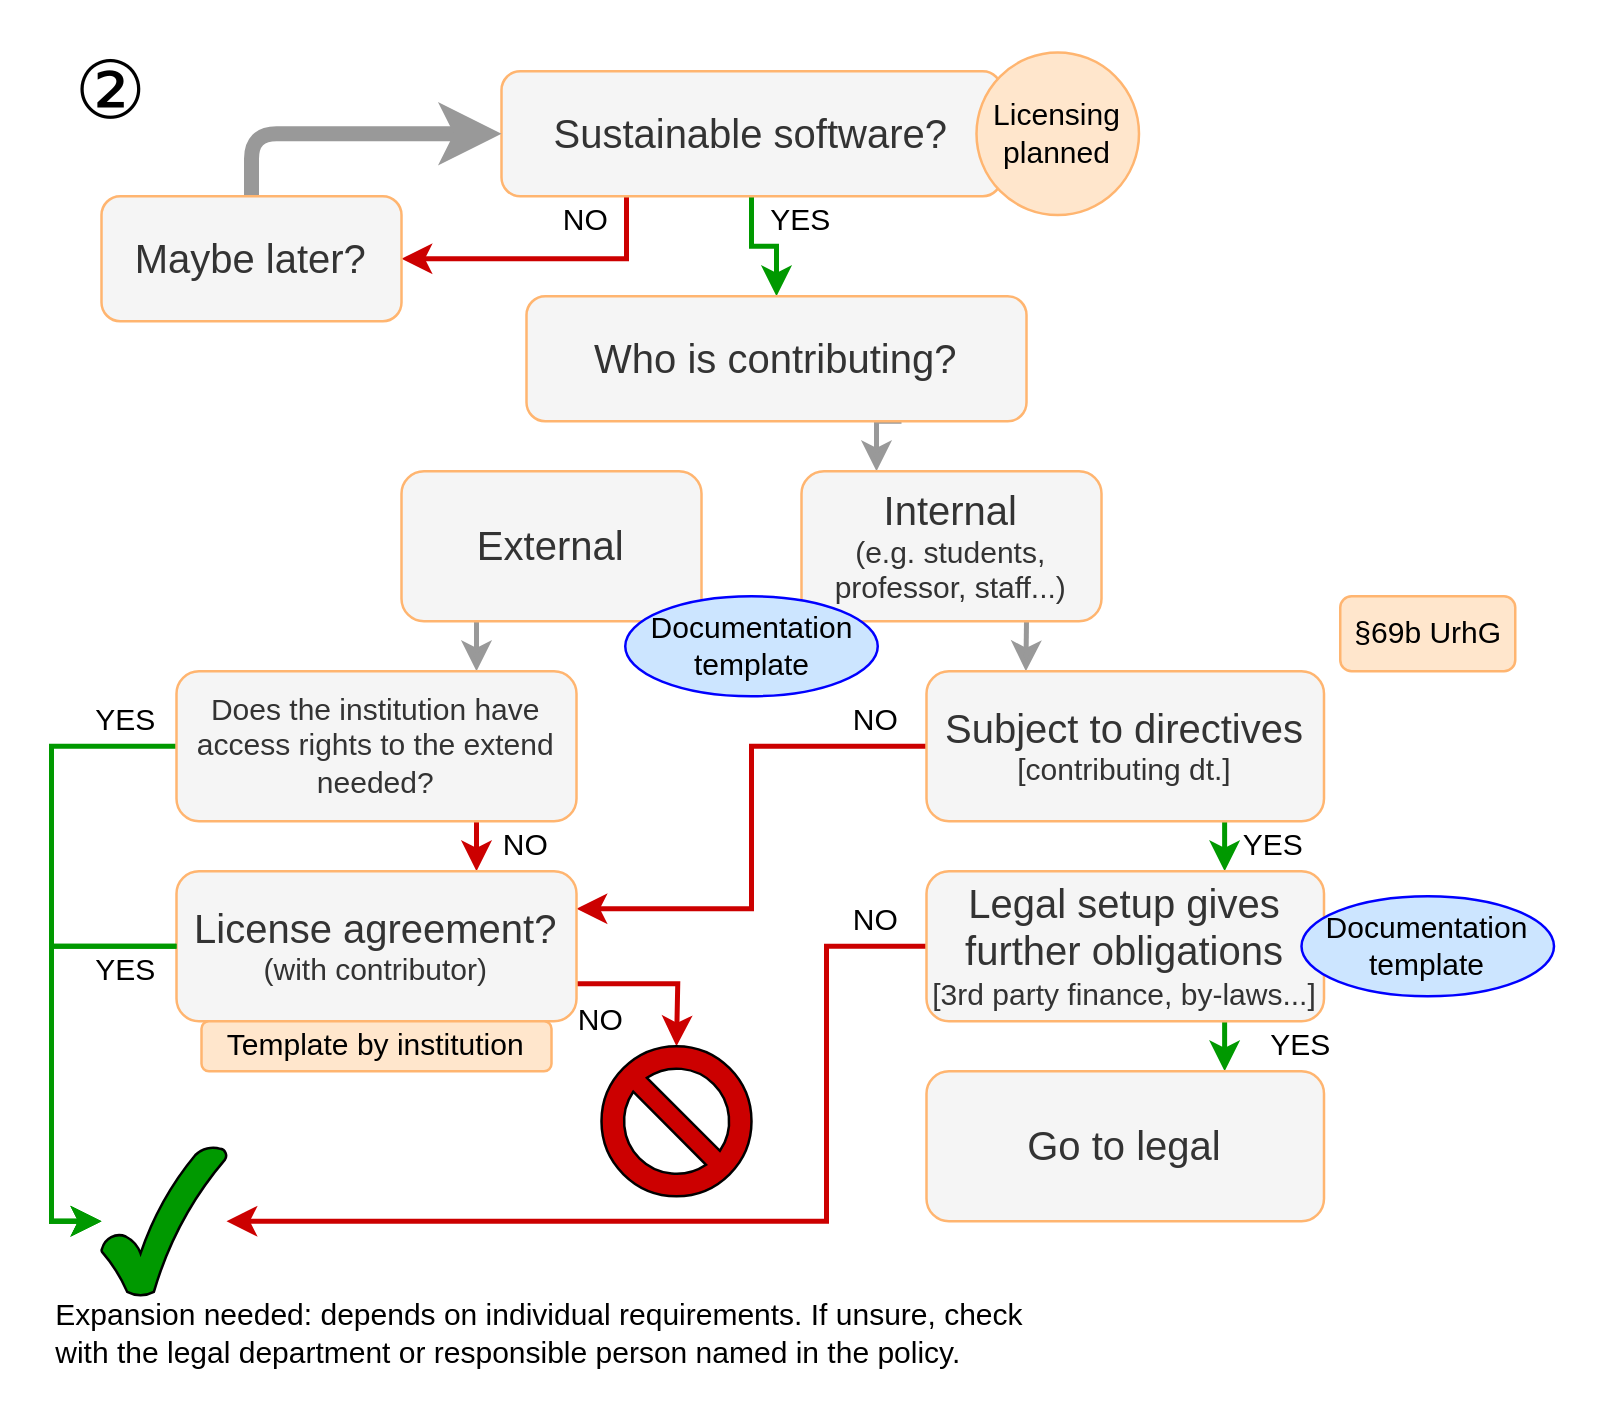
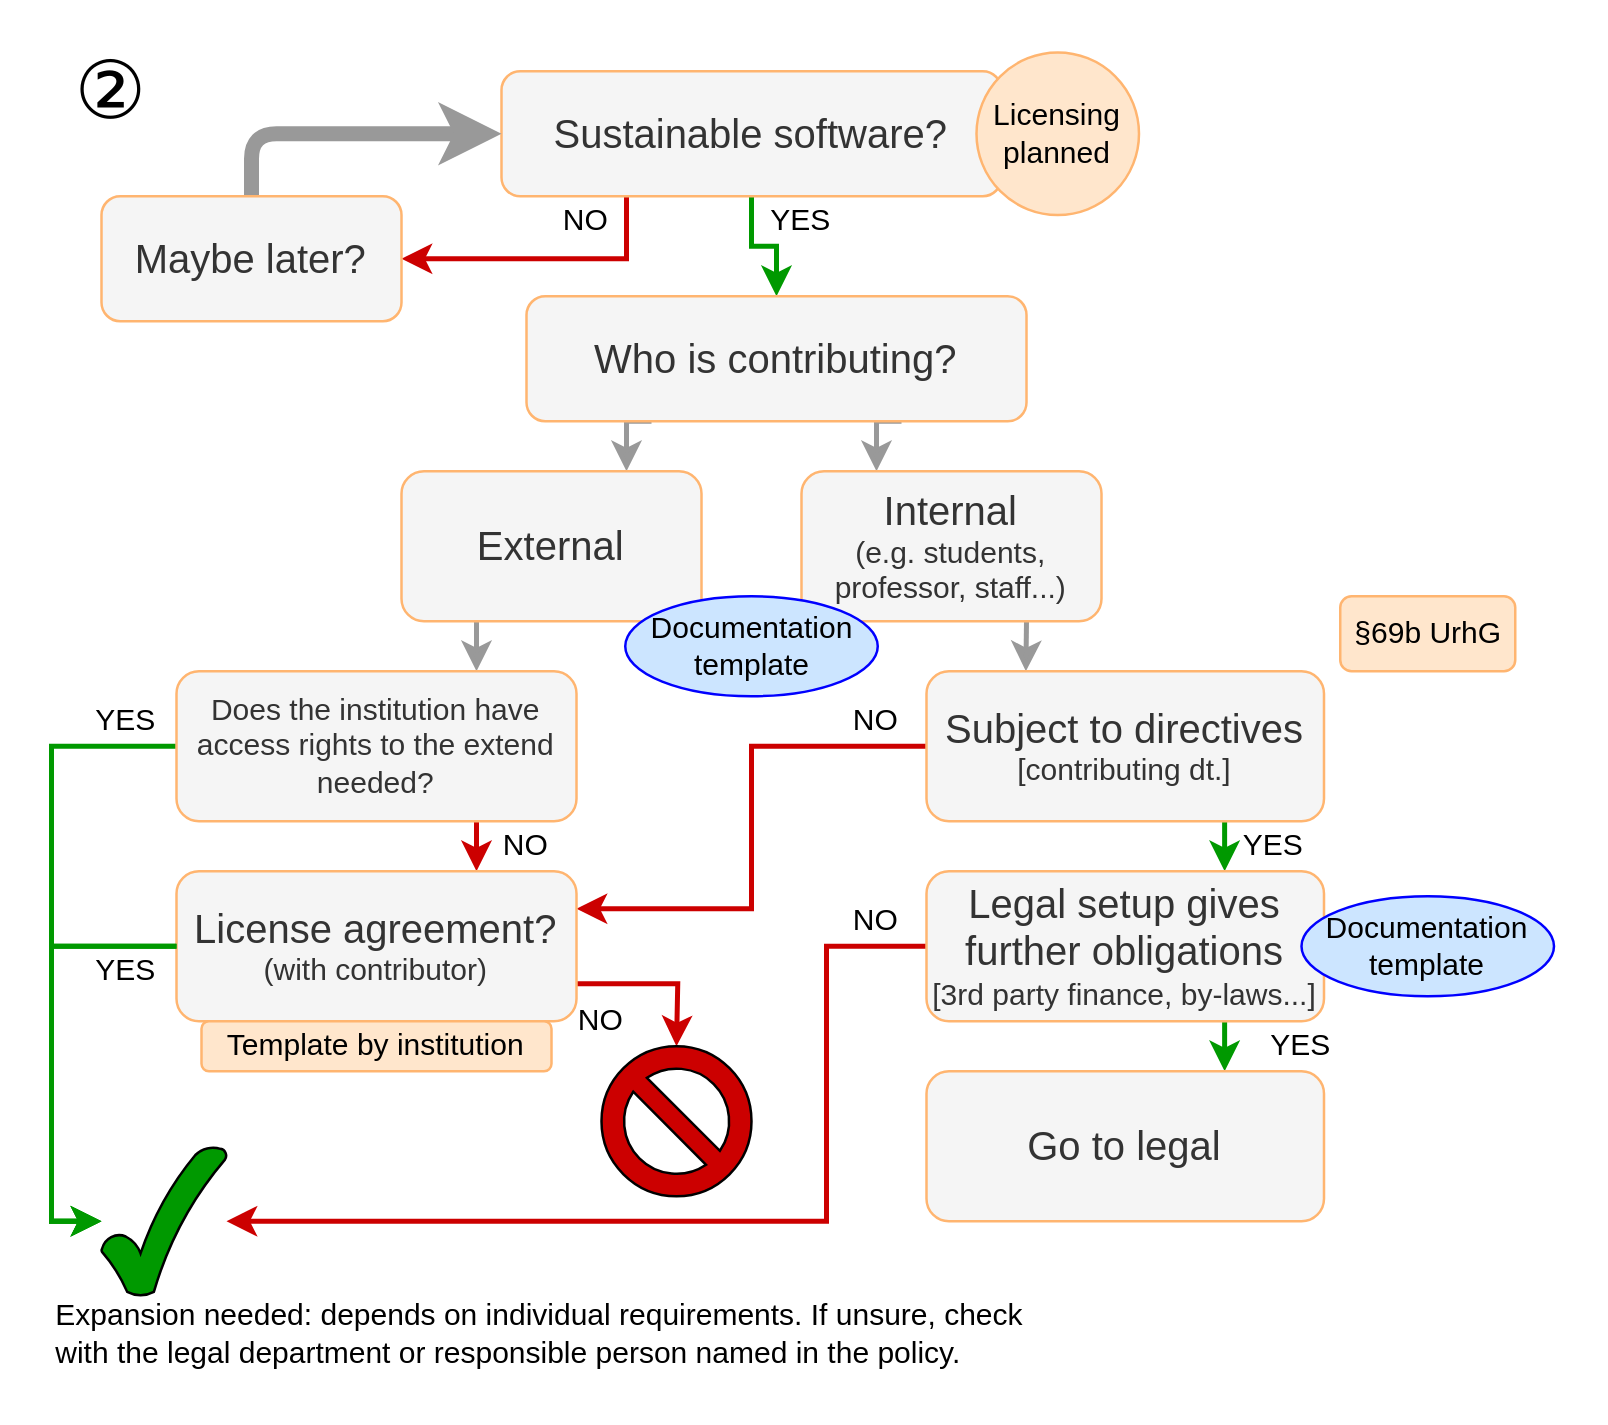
edge "Who is contributing?" -> "External": added
